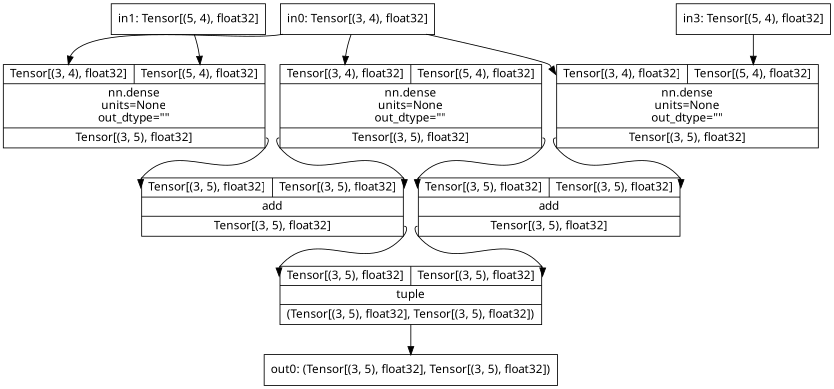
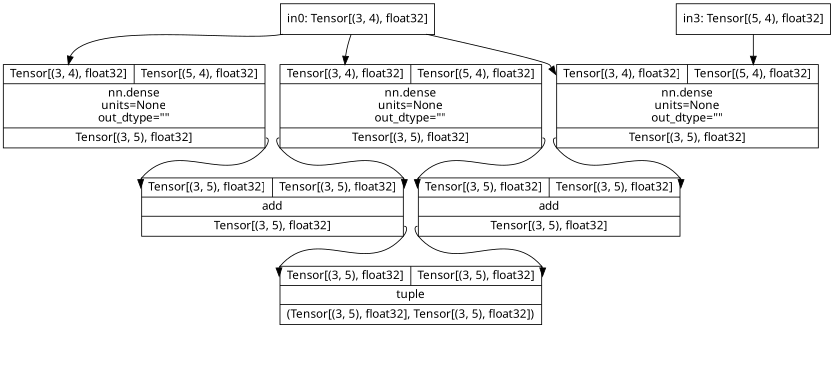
node "in1: Tensor[(5, 4), float32]": removed
node "out0: (Tensor[(3, 5), float32], Tensor[(3, 5), float32])": removed
